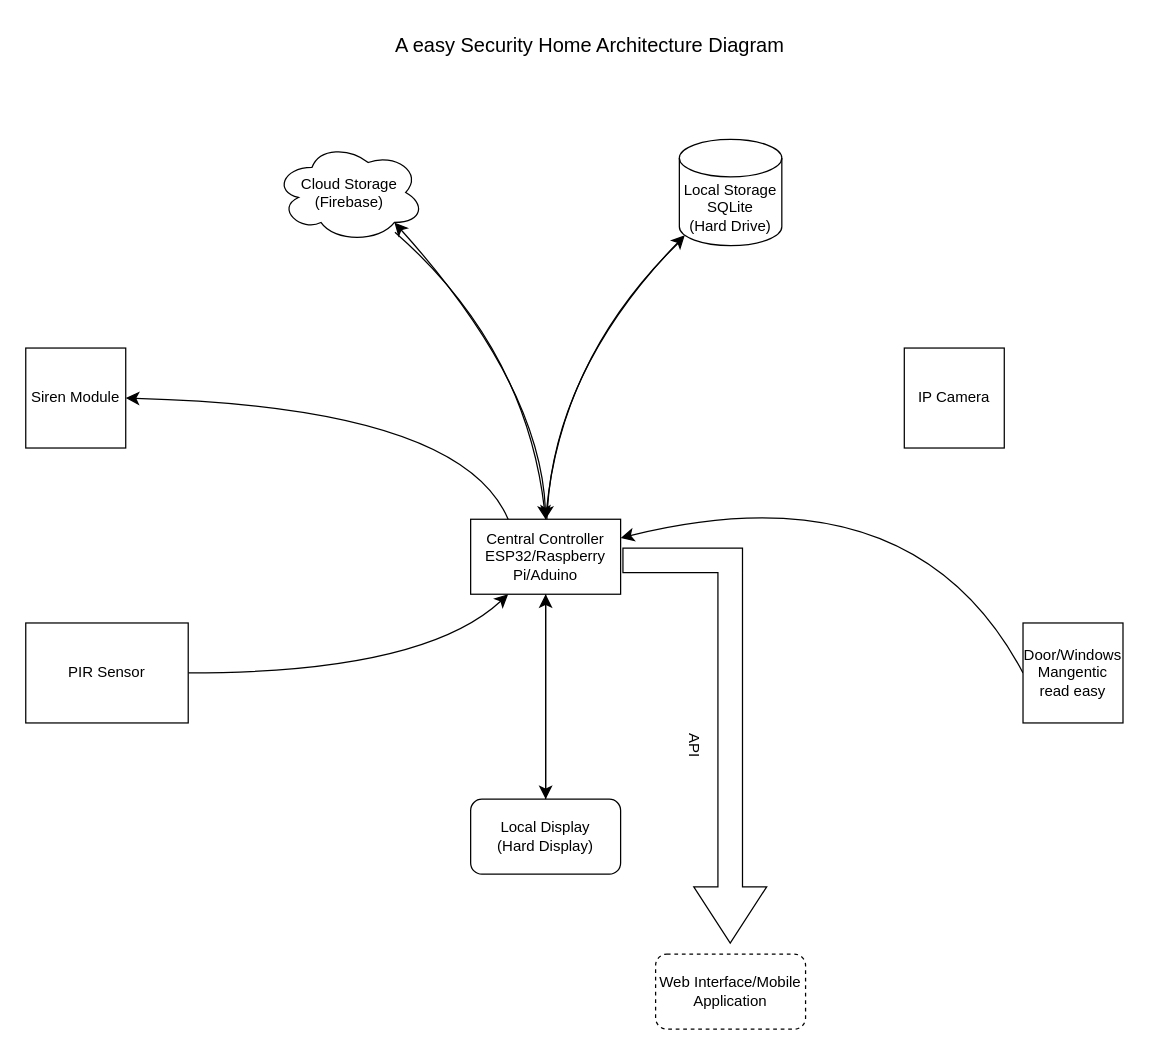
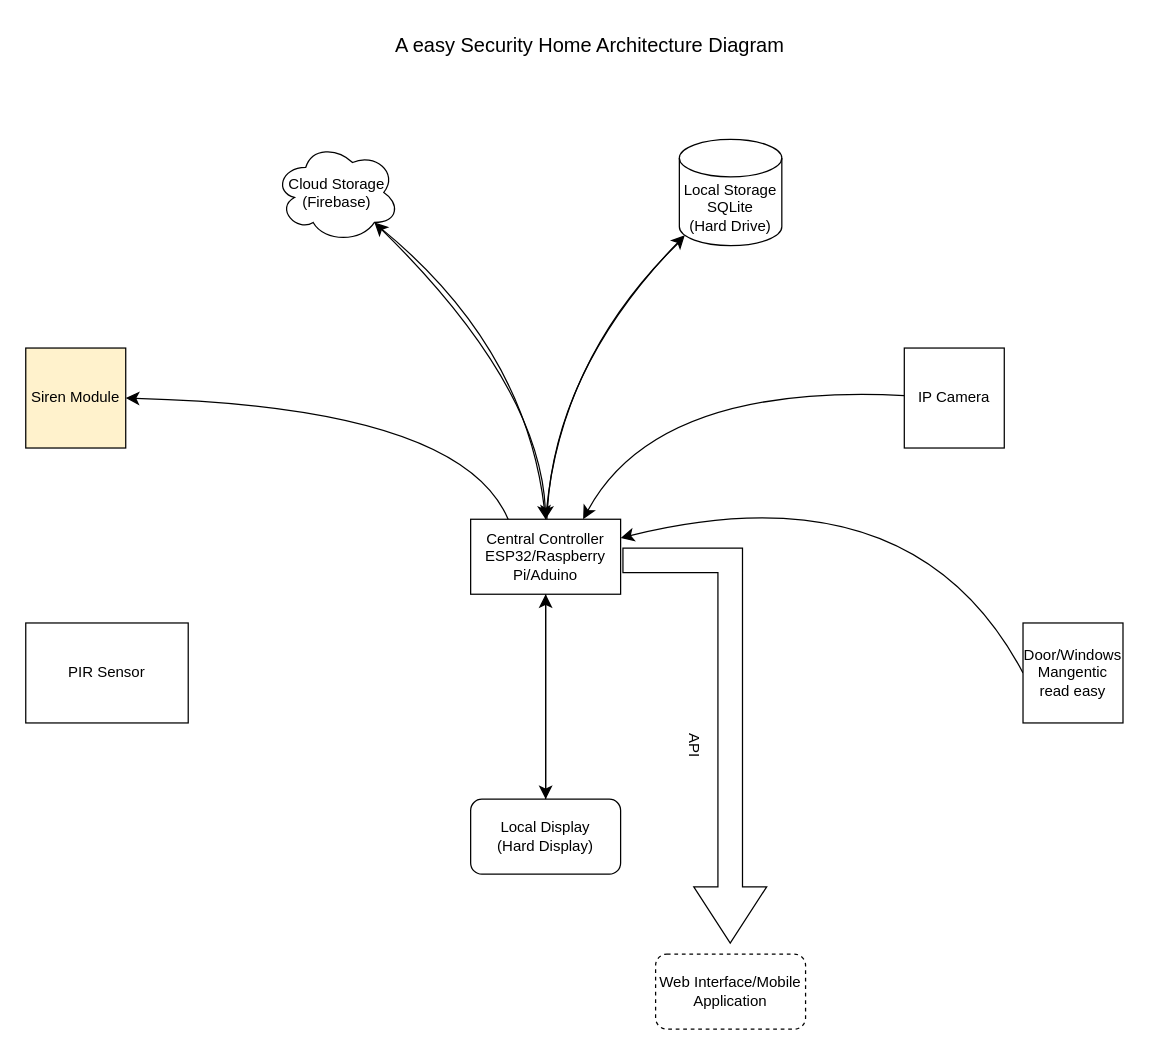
node "Cloud Storage (Firebase)": size 150x100 -> 125x100
node "Siren Module": fillcolor #ffffff -> #fff2cc
edge "IP Camera" -> "Central Controller ESP32/Raspberry Pi/Aduino": added
edge "PIR Sensor" -> "Central Controller ESP32/Raspberry Pi/Aduino": removed
